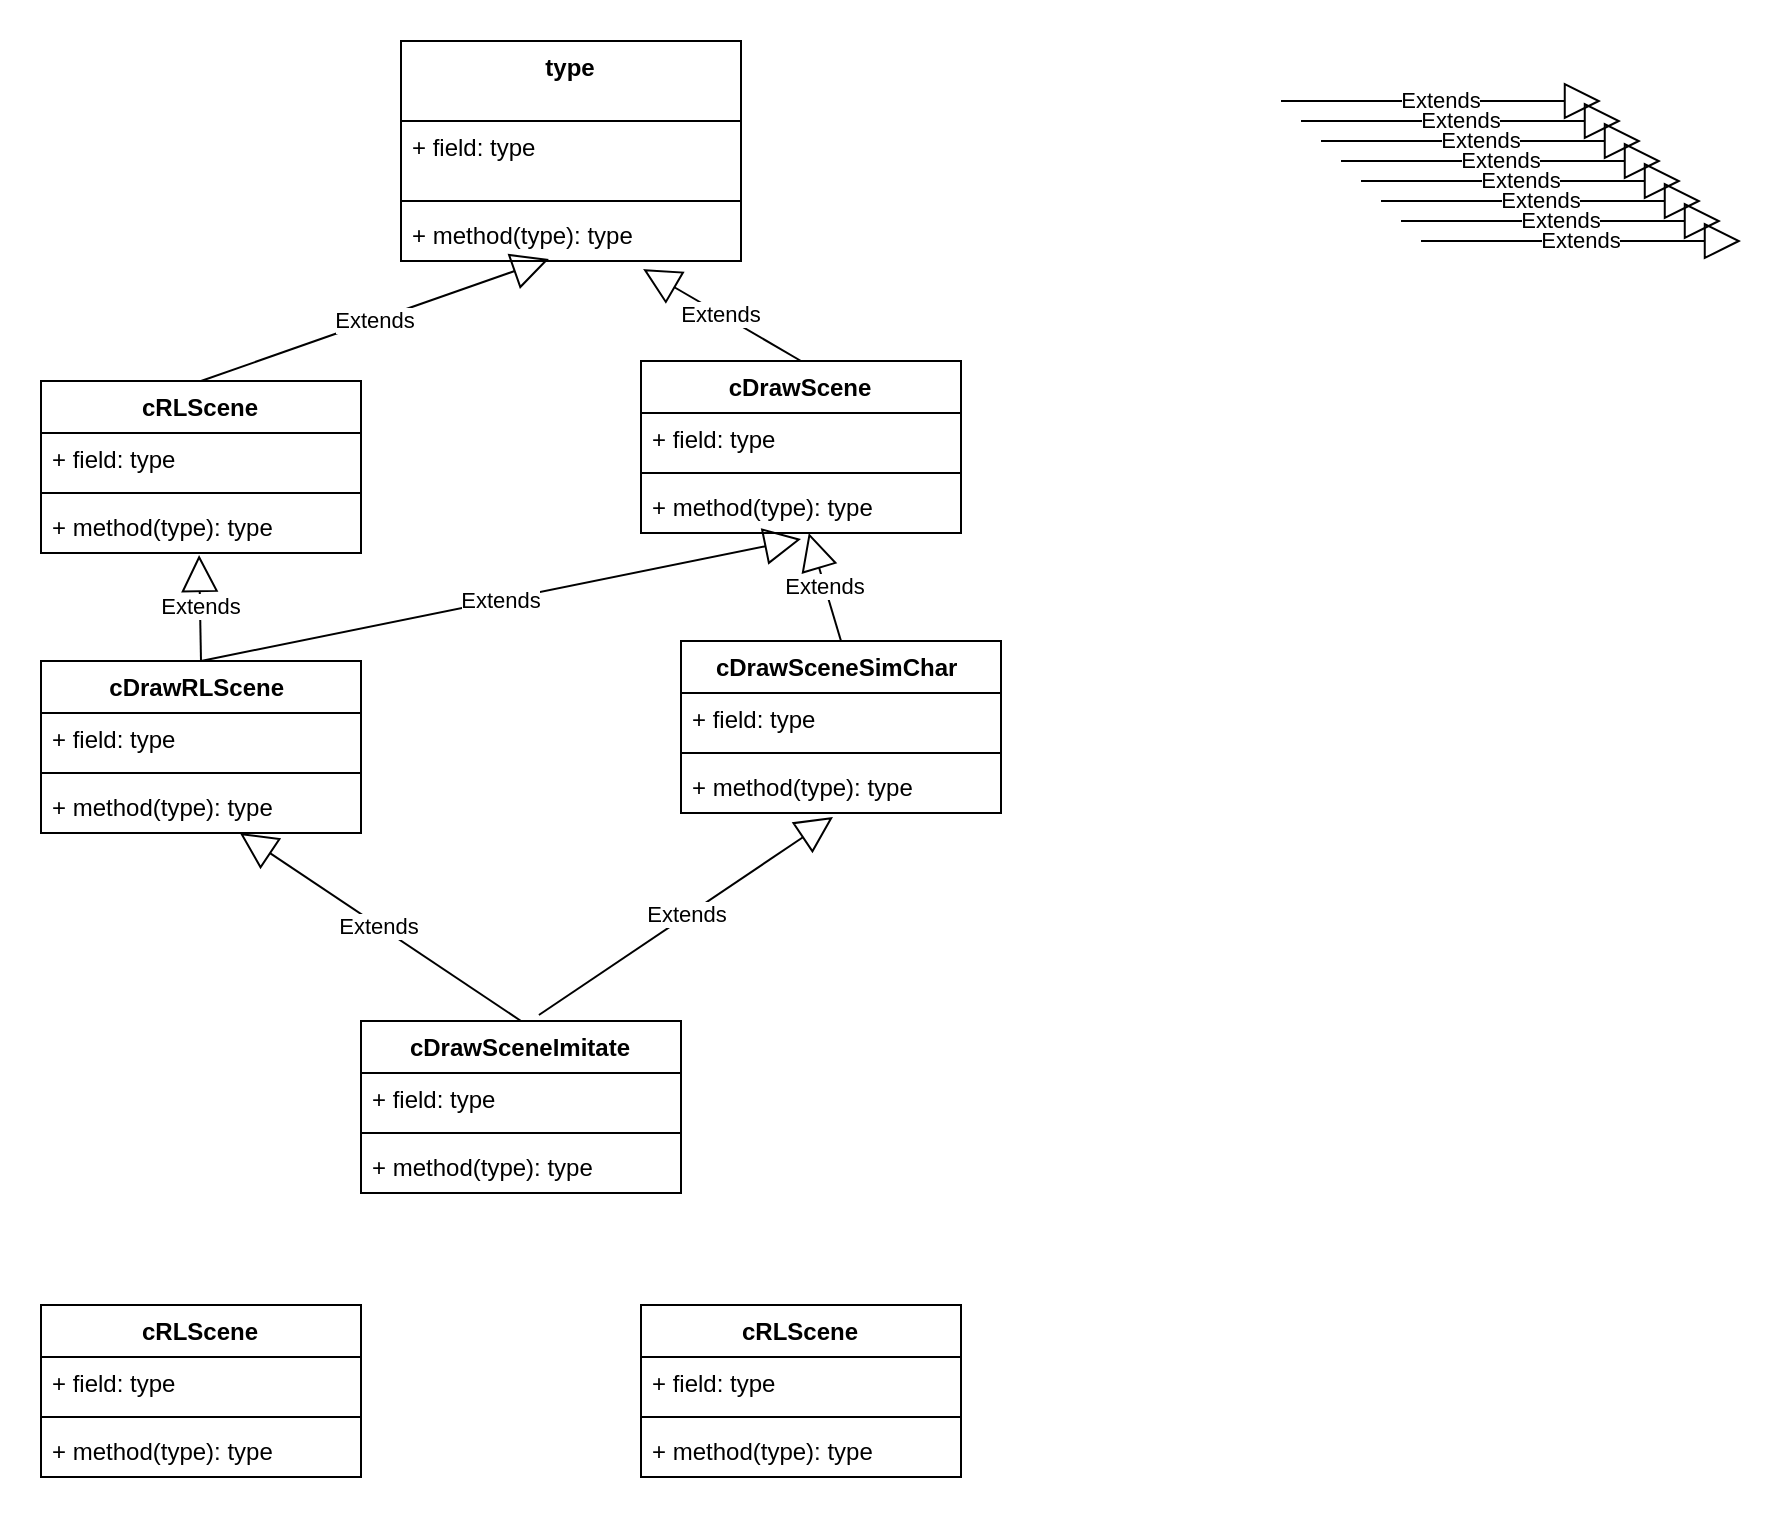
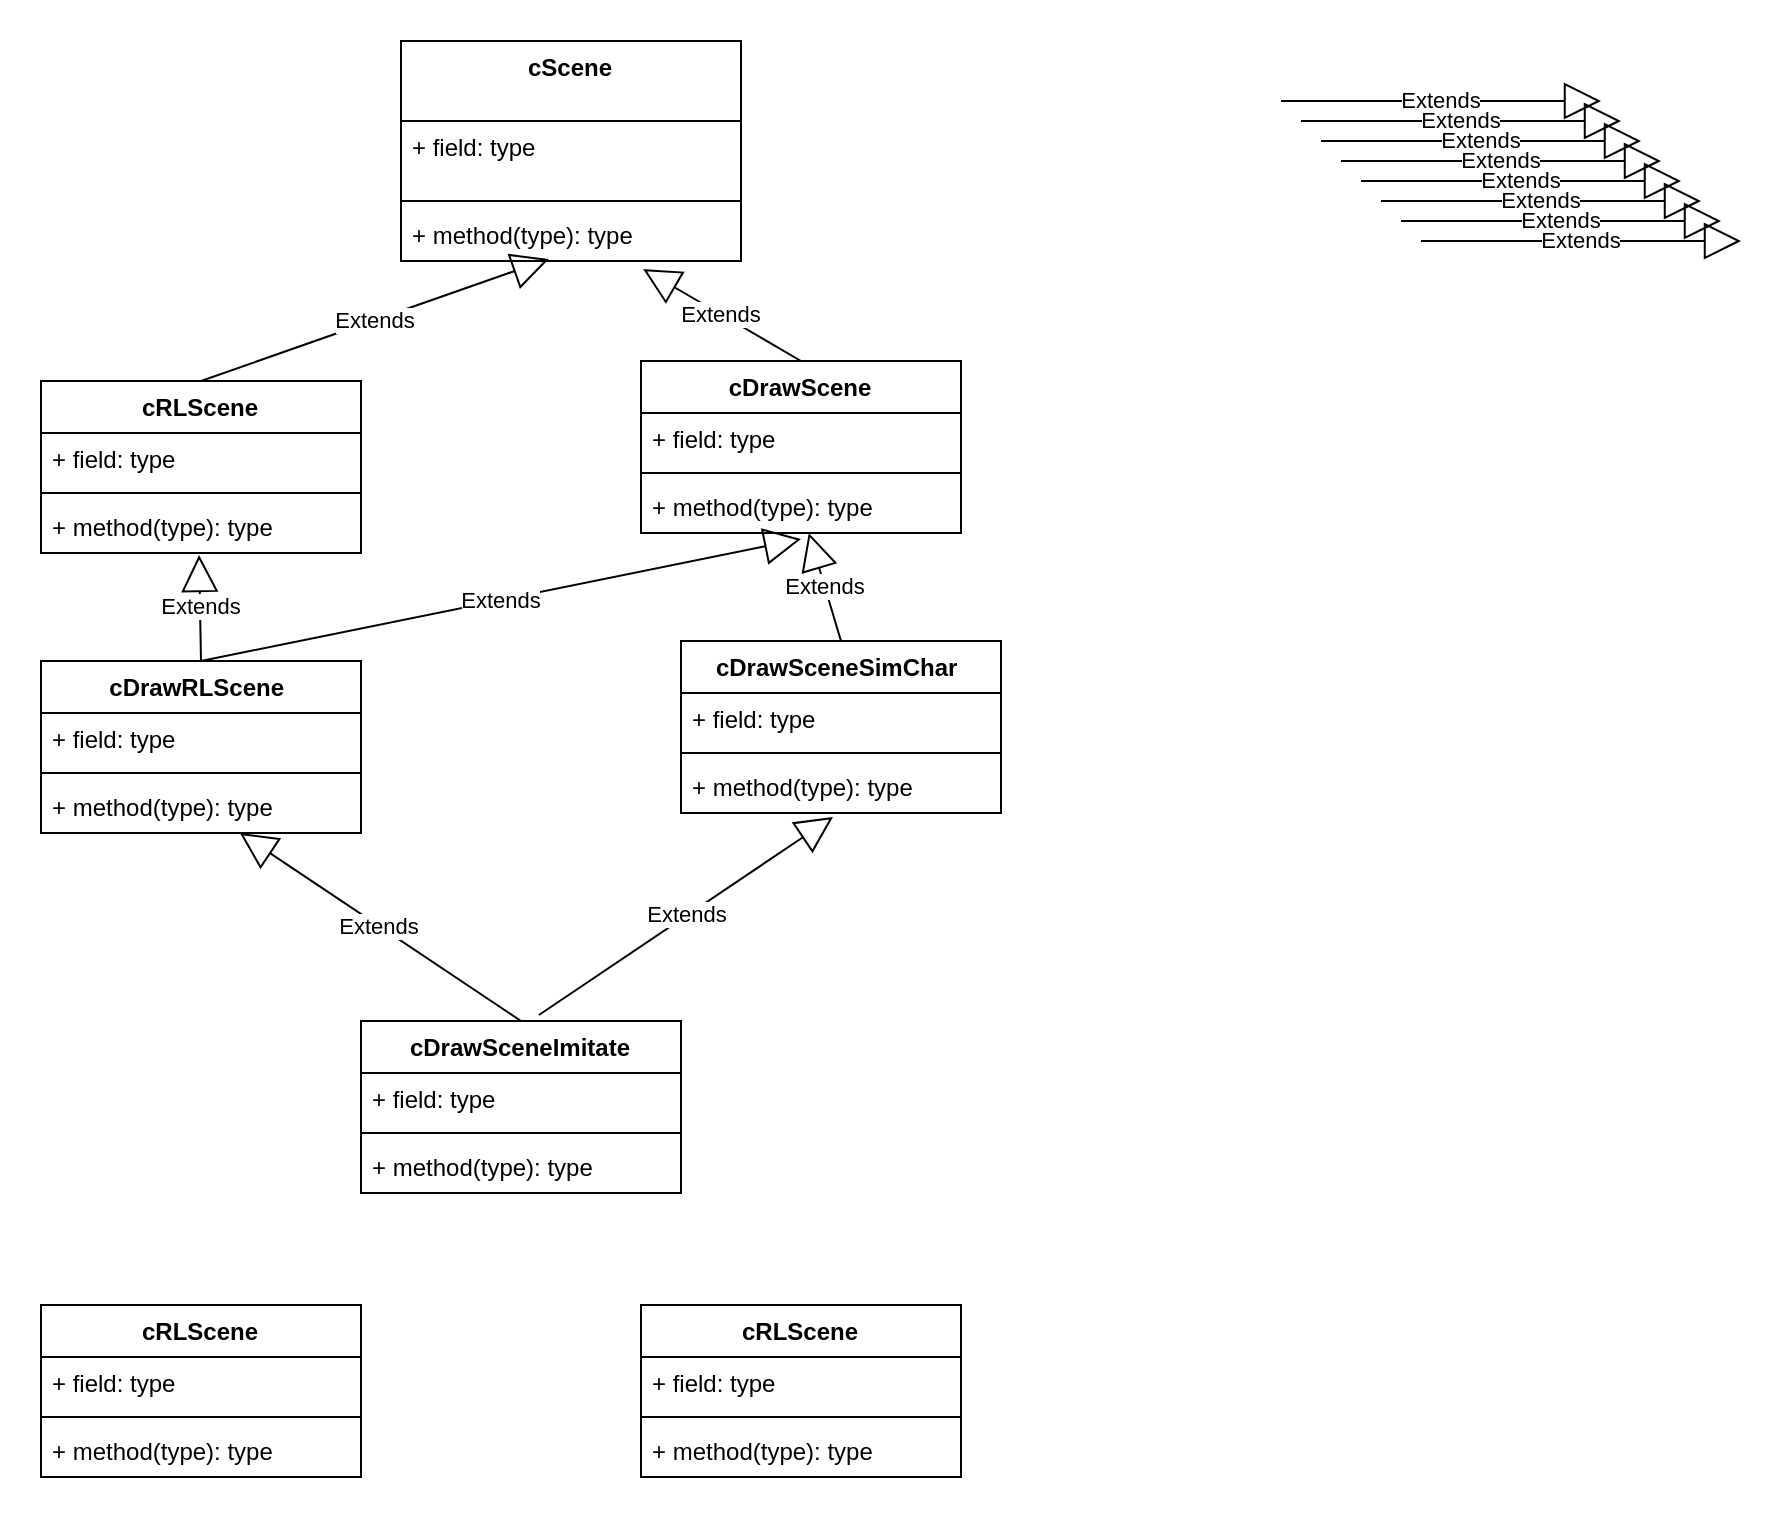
node "type": label "type" -> "cScene"
